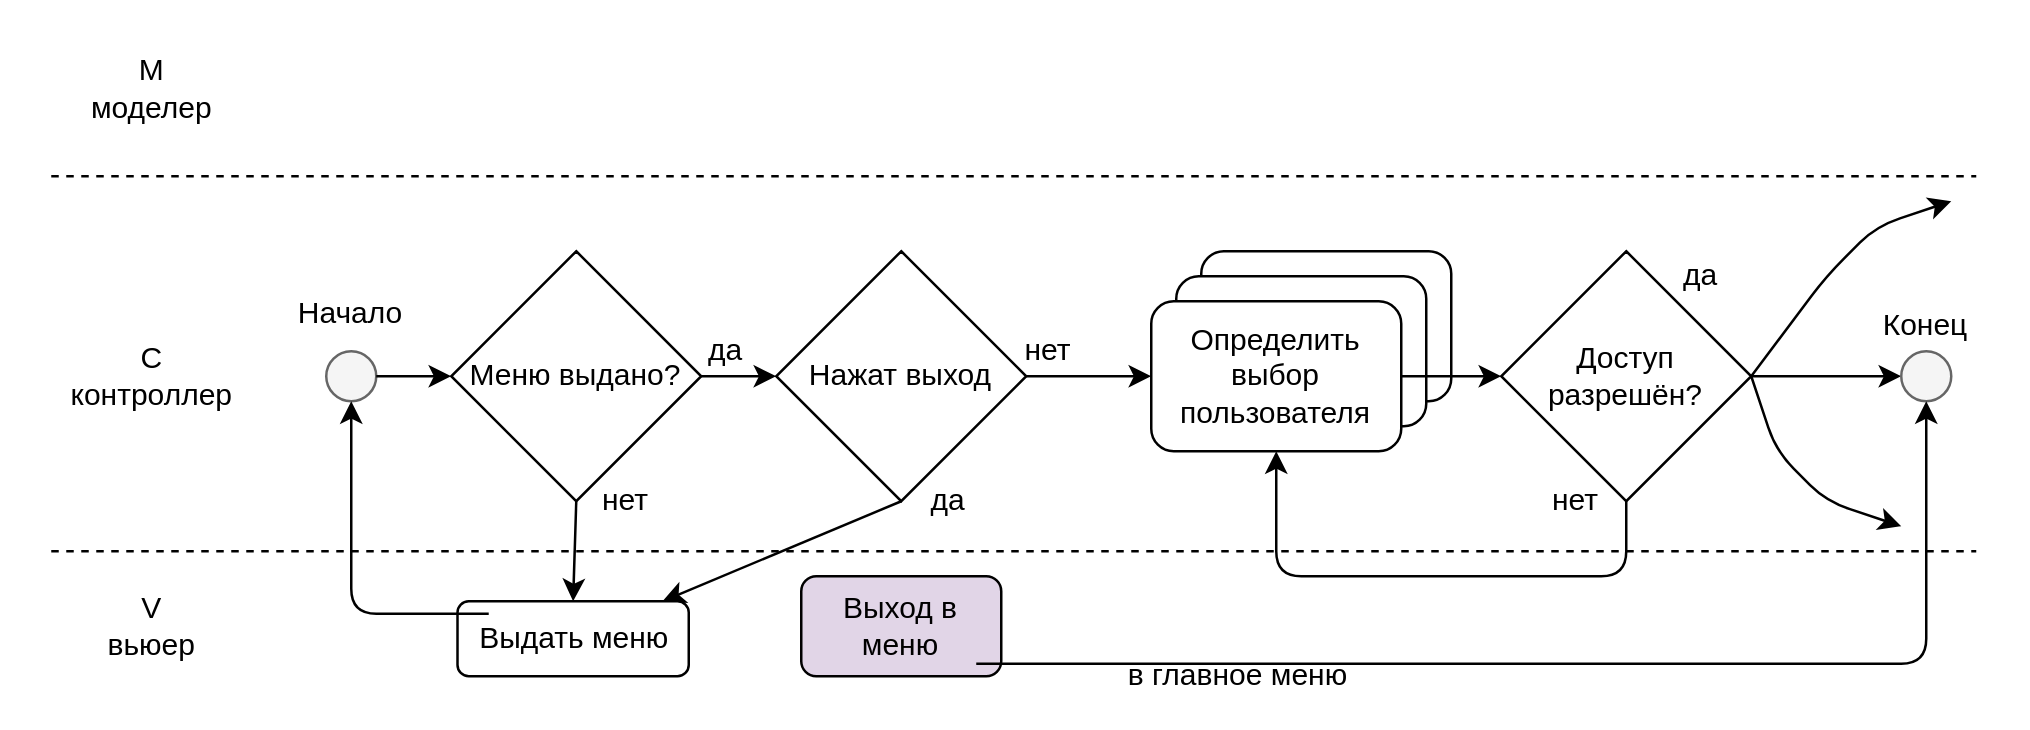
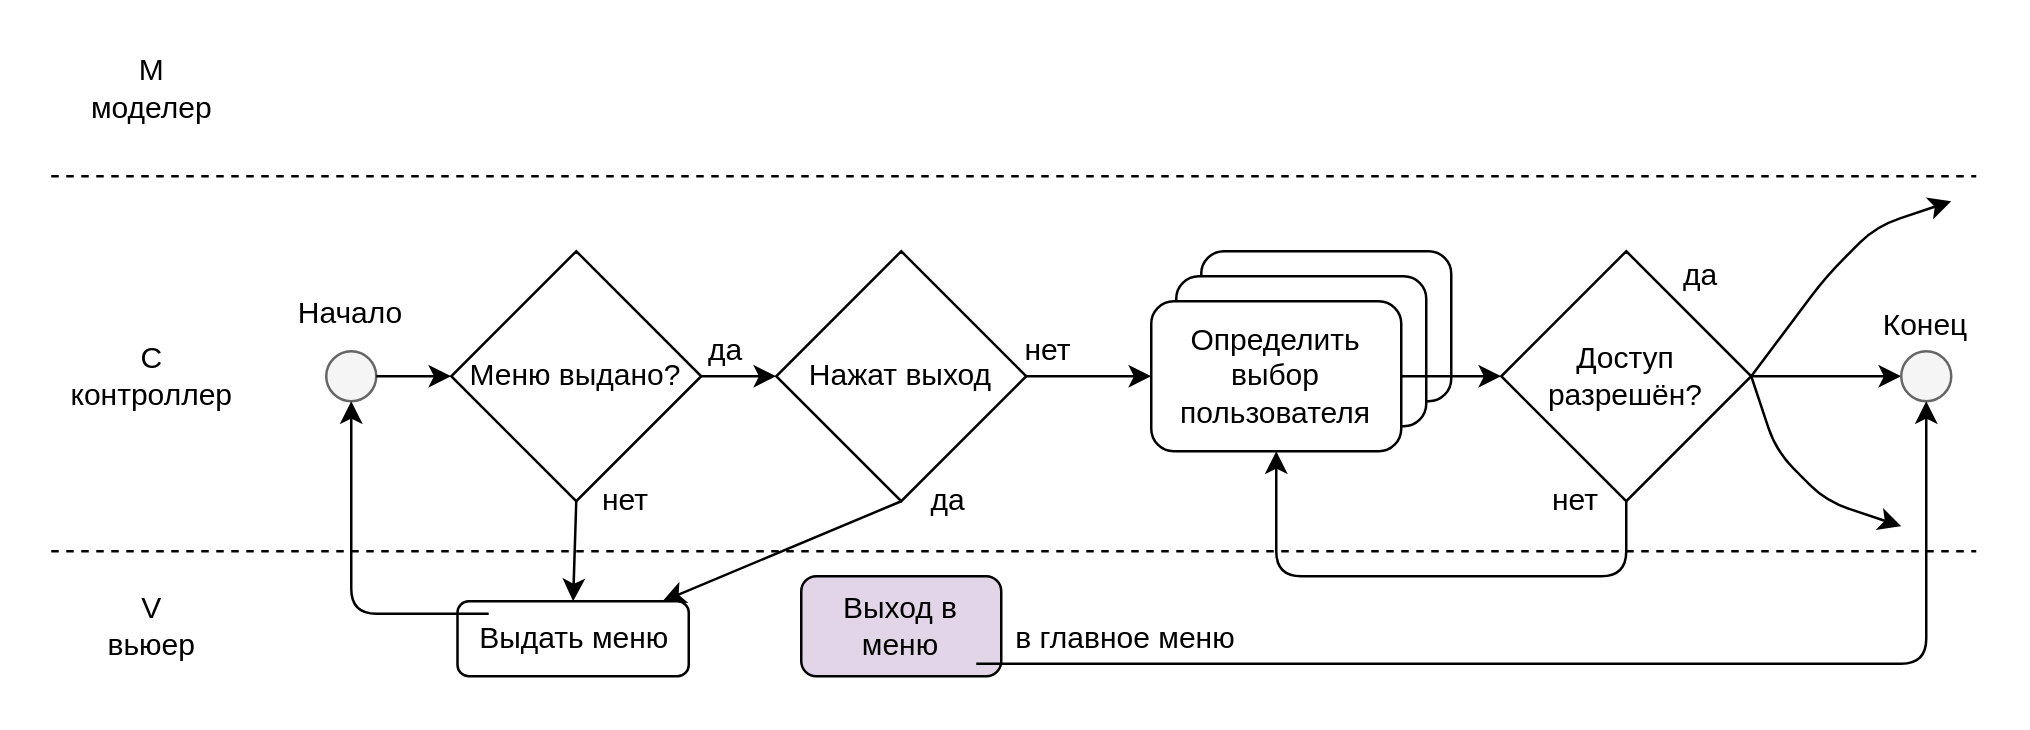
node "в главное меню": moved (1239, 676) -> (1126, 639)
